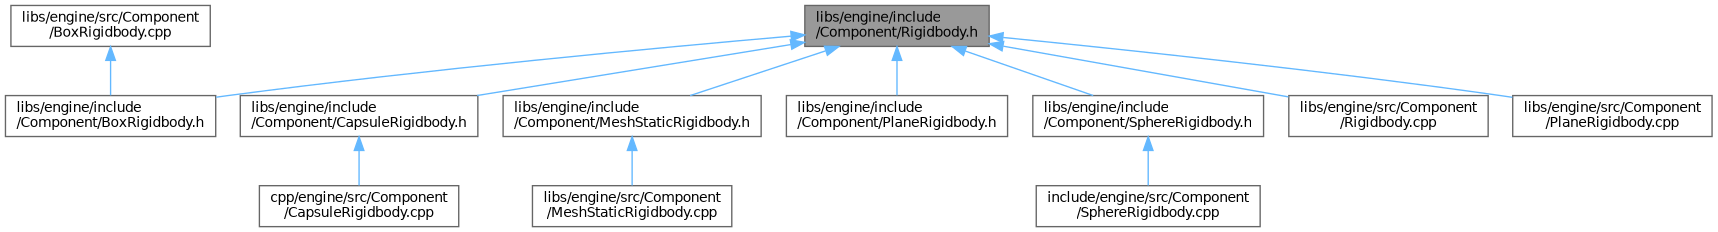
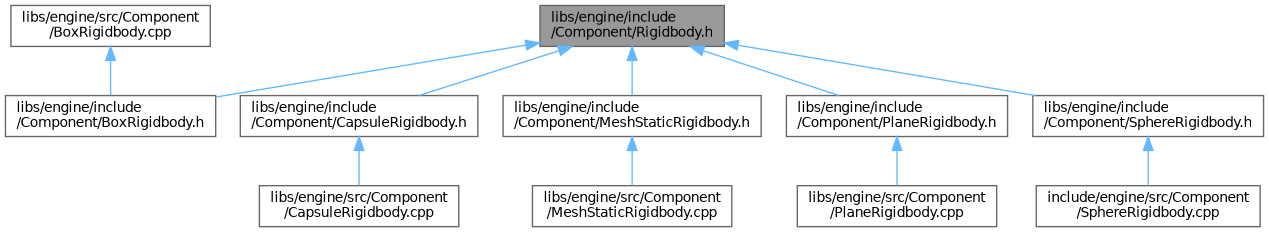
edge "libs/engine/src/Component /PlaneRigidbody.cpp" -> "libs/engine/include /Component/Rigidbody.h": now "libs/engine/src/Component /PlaneRigidbody.cpp" -> "libs/engine/include /Component/PlaneRigidbody.h"
node "libs/engine/src/Component /Rigidbody.cpp": removed
node "cpp/engine/src/Component /CapsuleRigidbody.cpp": label "cpp/engine/src/Component /CapsuleRigidbody.cpp" -> "libs/engine/src/Component /CapsuleRigidbody.cpp"
